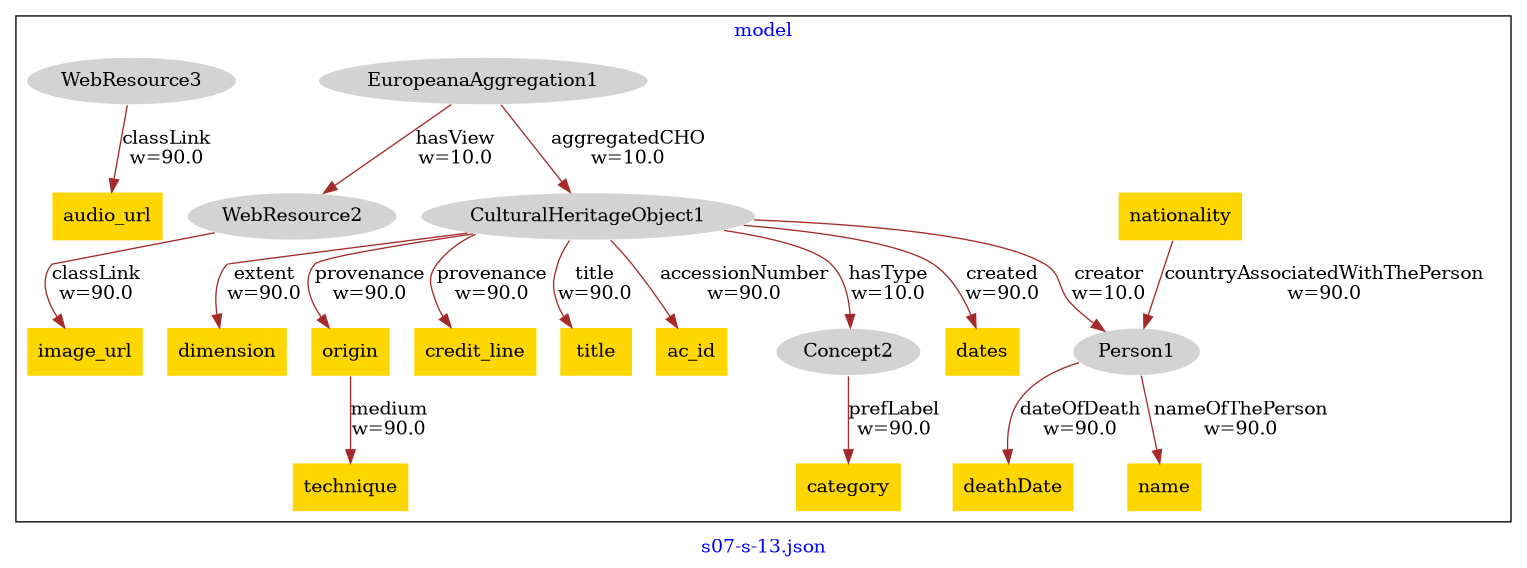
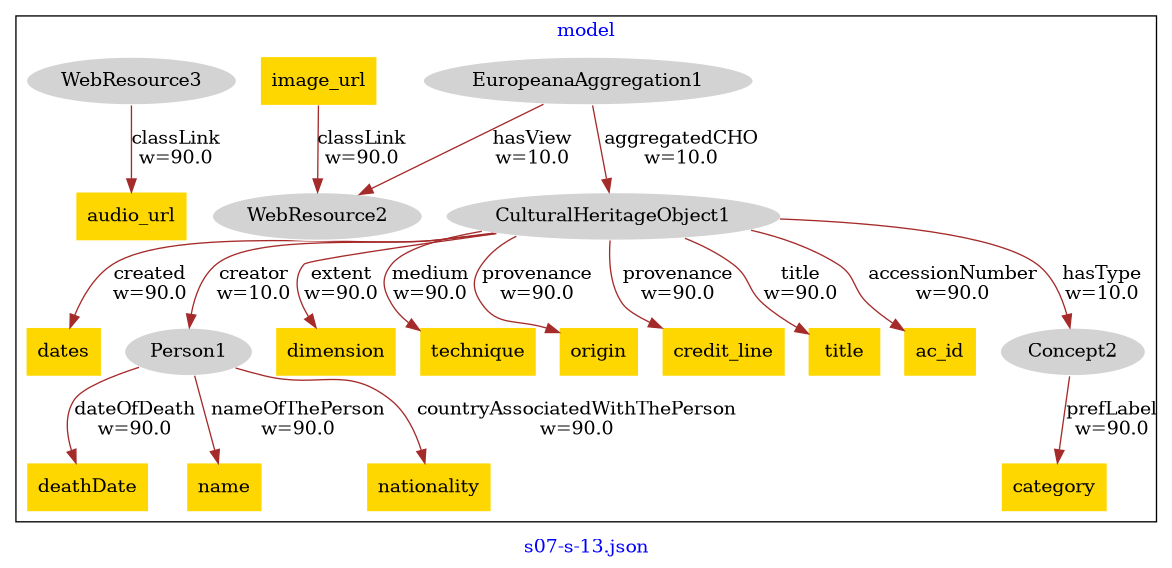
edge "WebResource2" -> "image_url": reversed
edge "nationality" -> "Person1": reversed
edge "origin" -> "technique": now "CulturalHeritageObject1" -> "technique"
